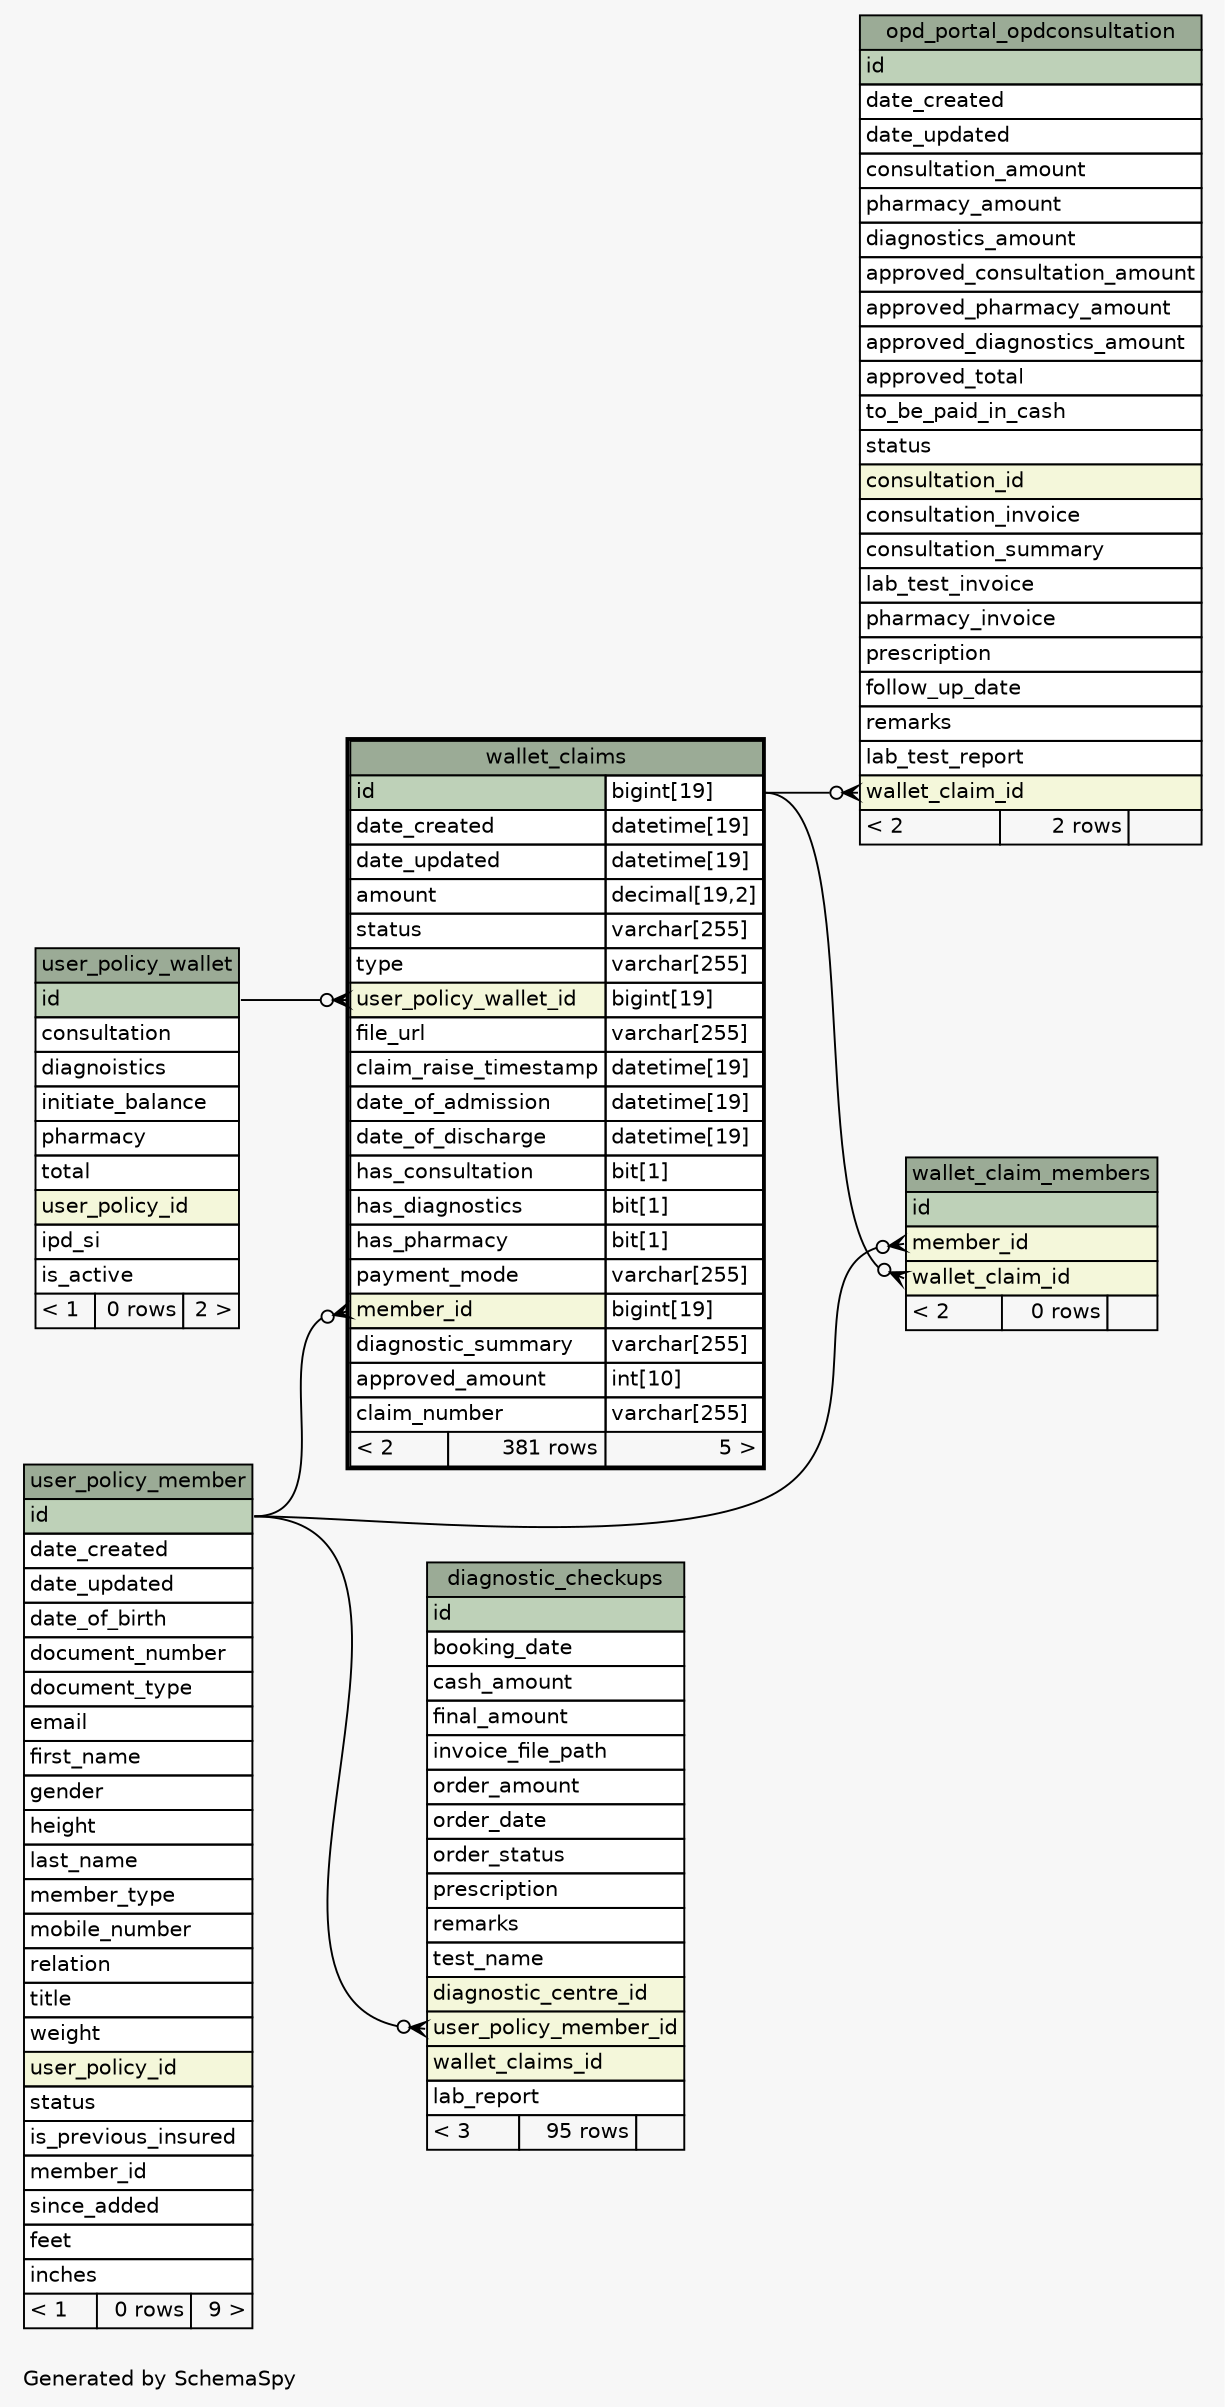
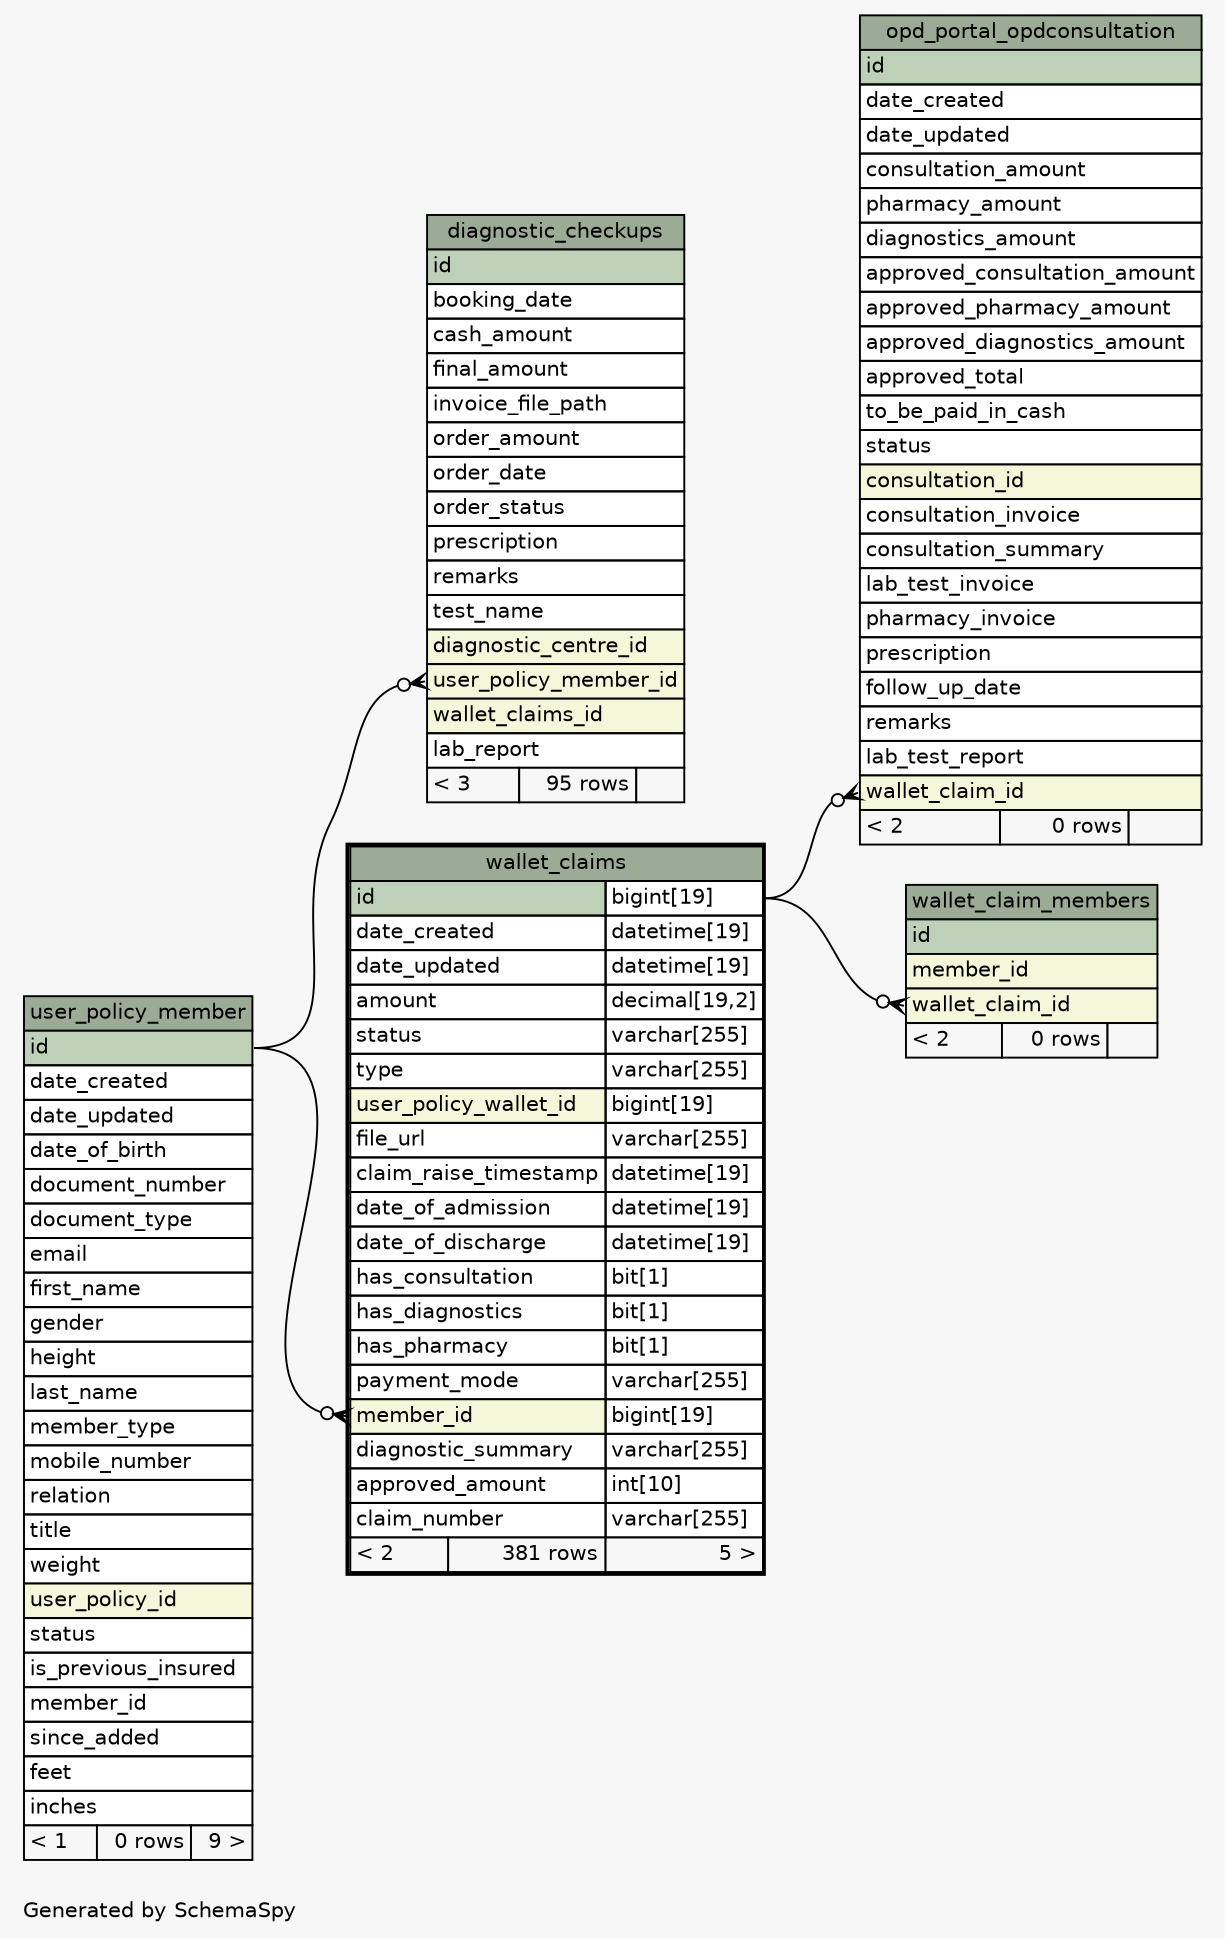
node "opd_portal_opdconsultation": text "2 rows" -> "0 rows"
node "user_policy_wallet": removed
edge "user_policy_member" -> "wallet_claim_members": removed
